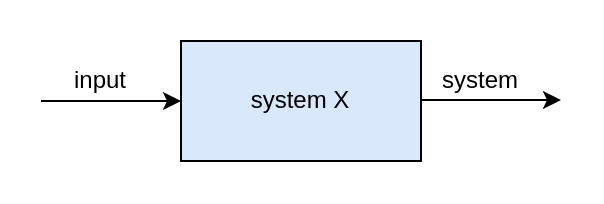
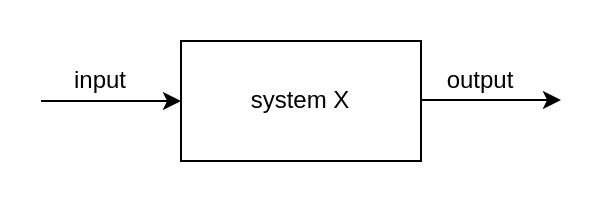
node "system": label "system" -> "output"
node "system X": fillcolor #dae8fc -> #ffffff
